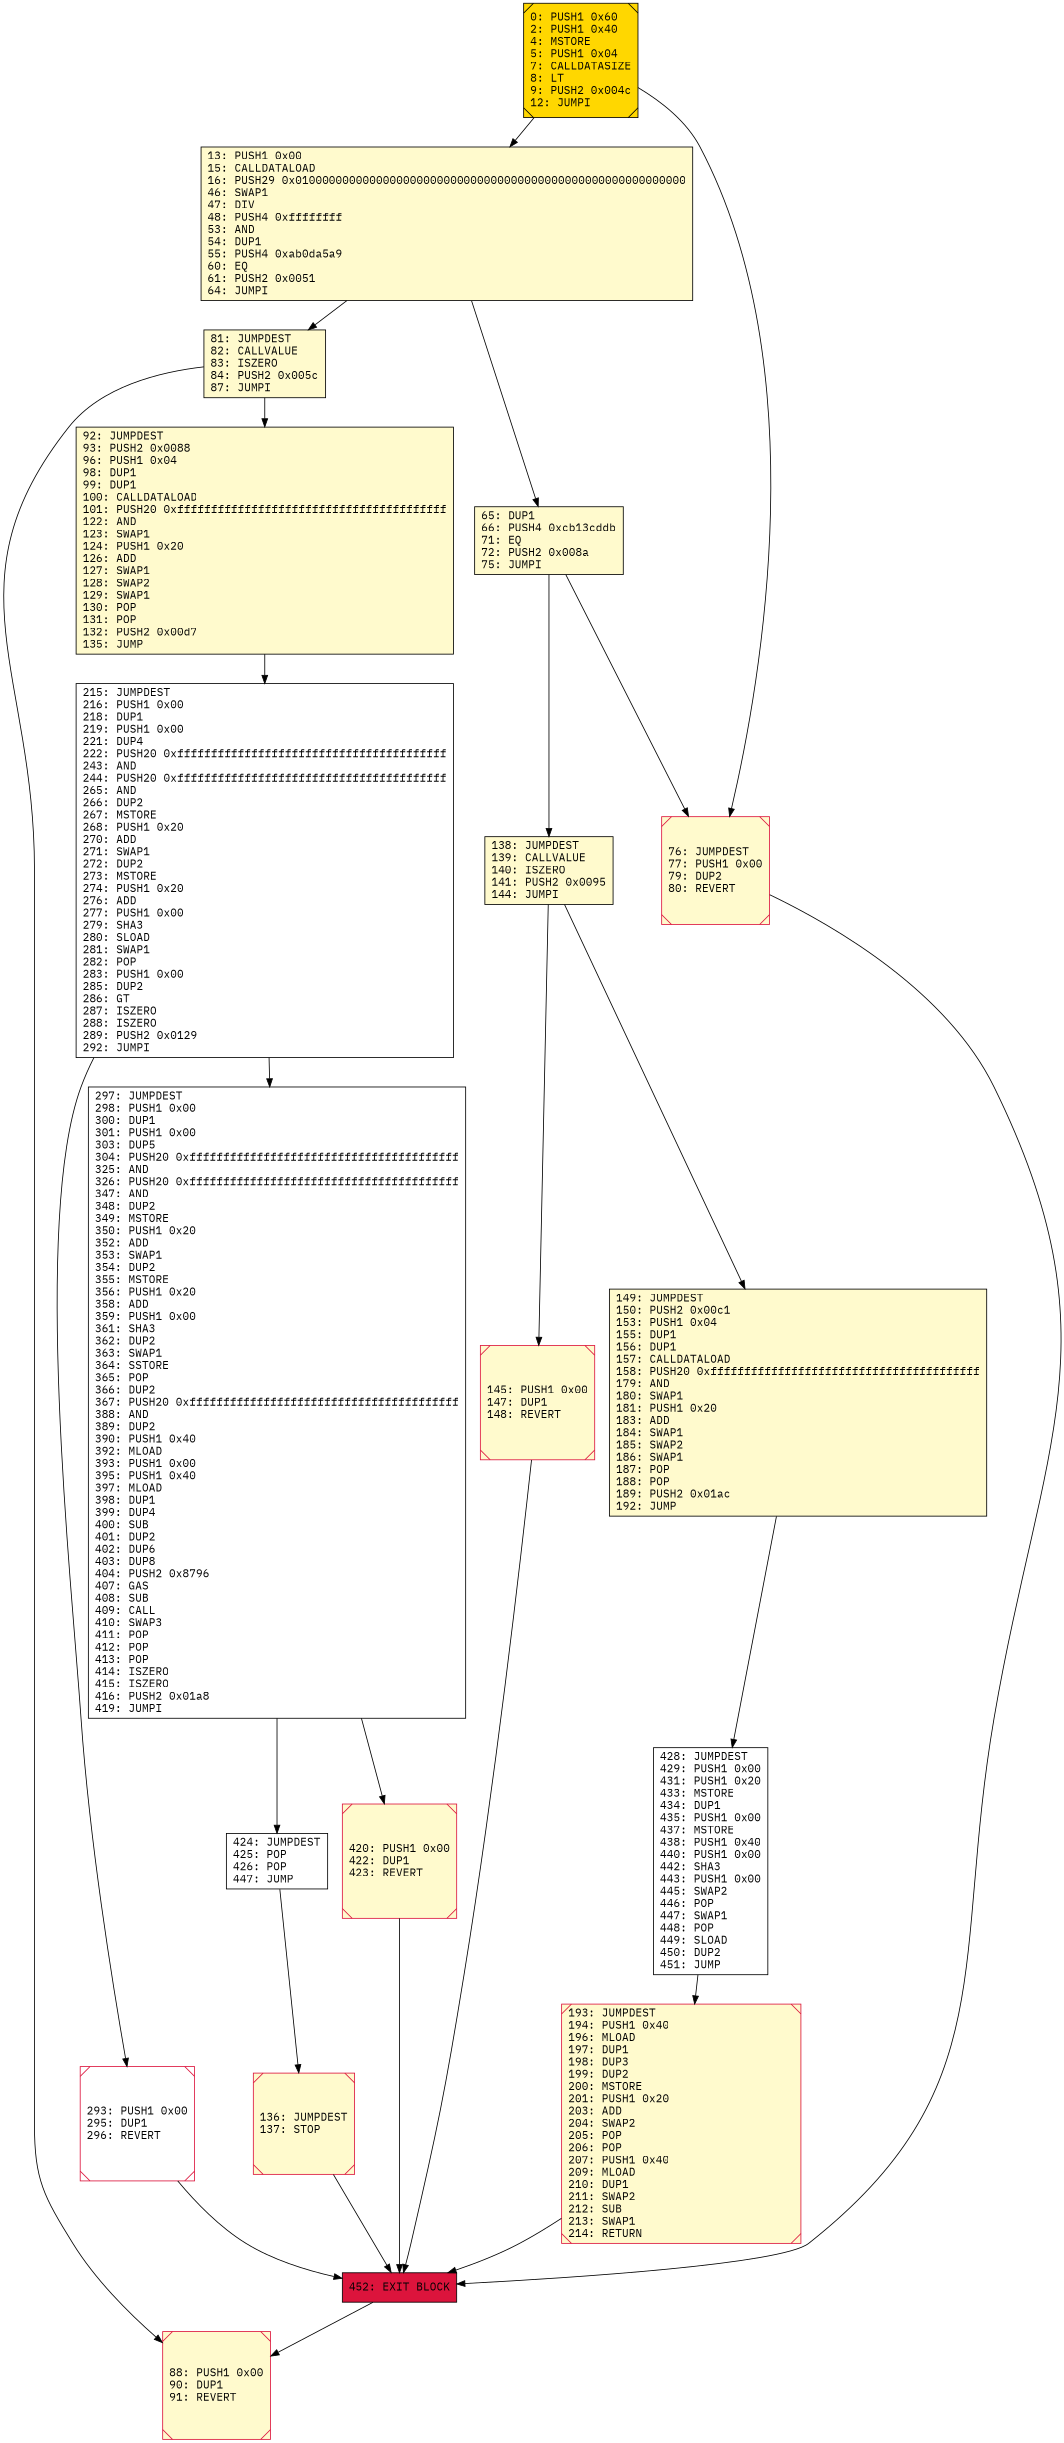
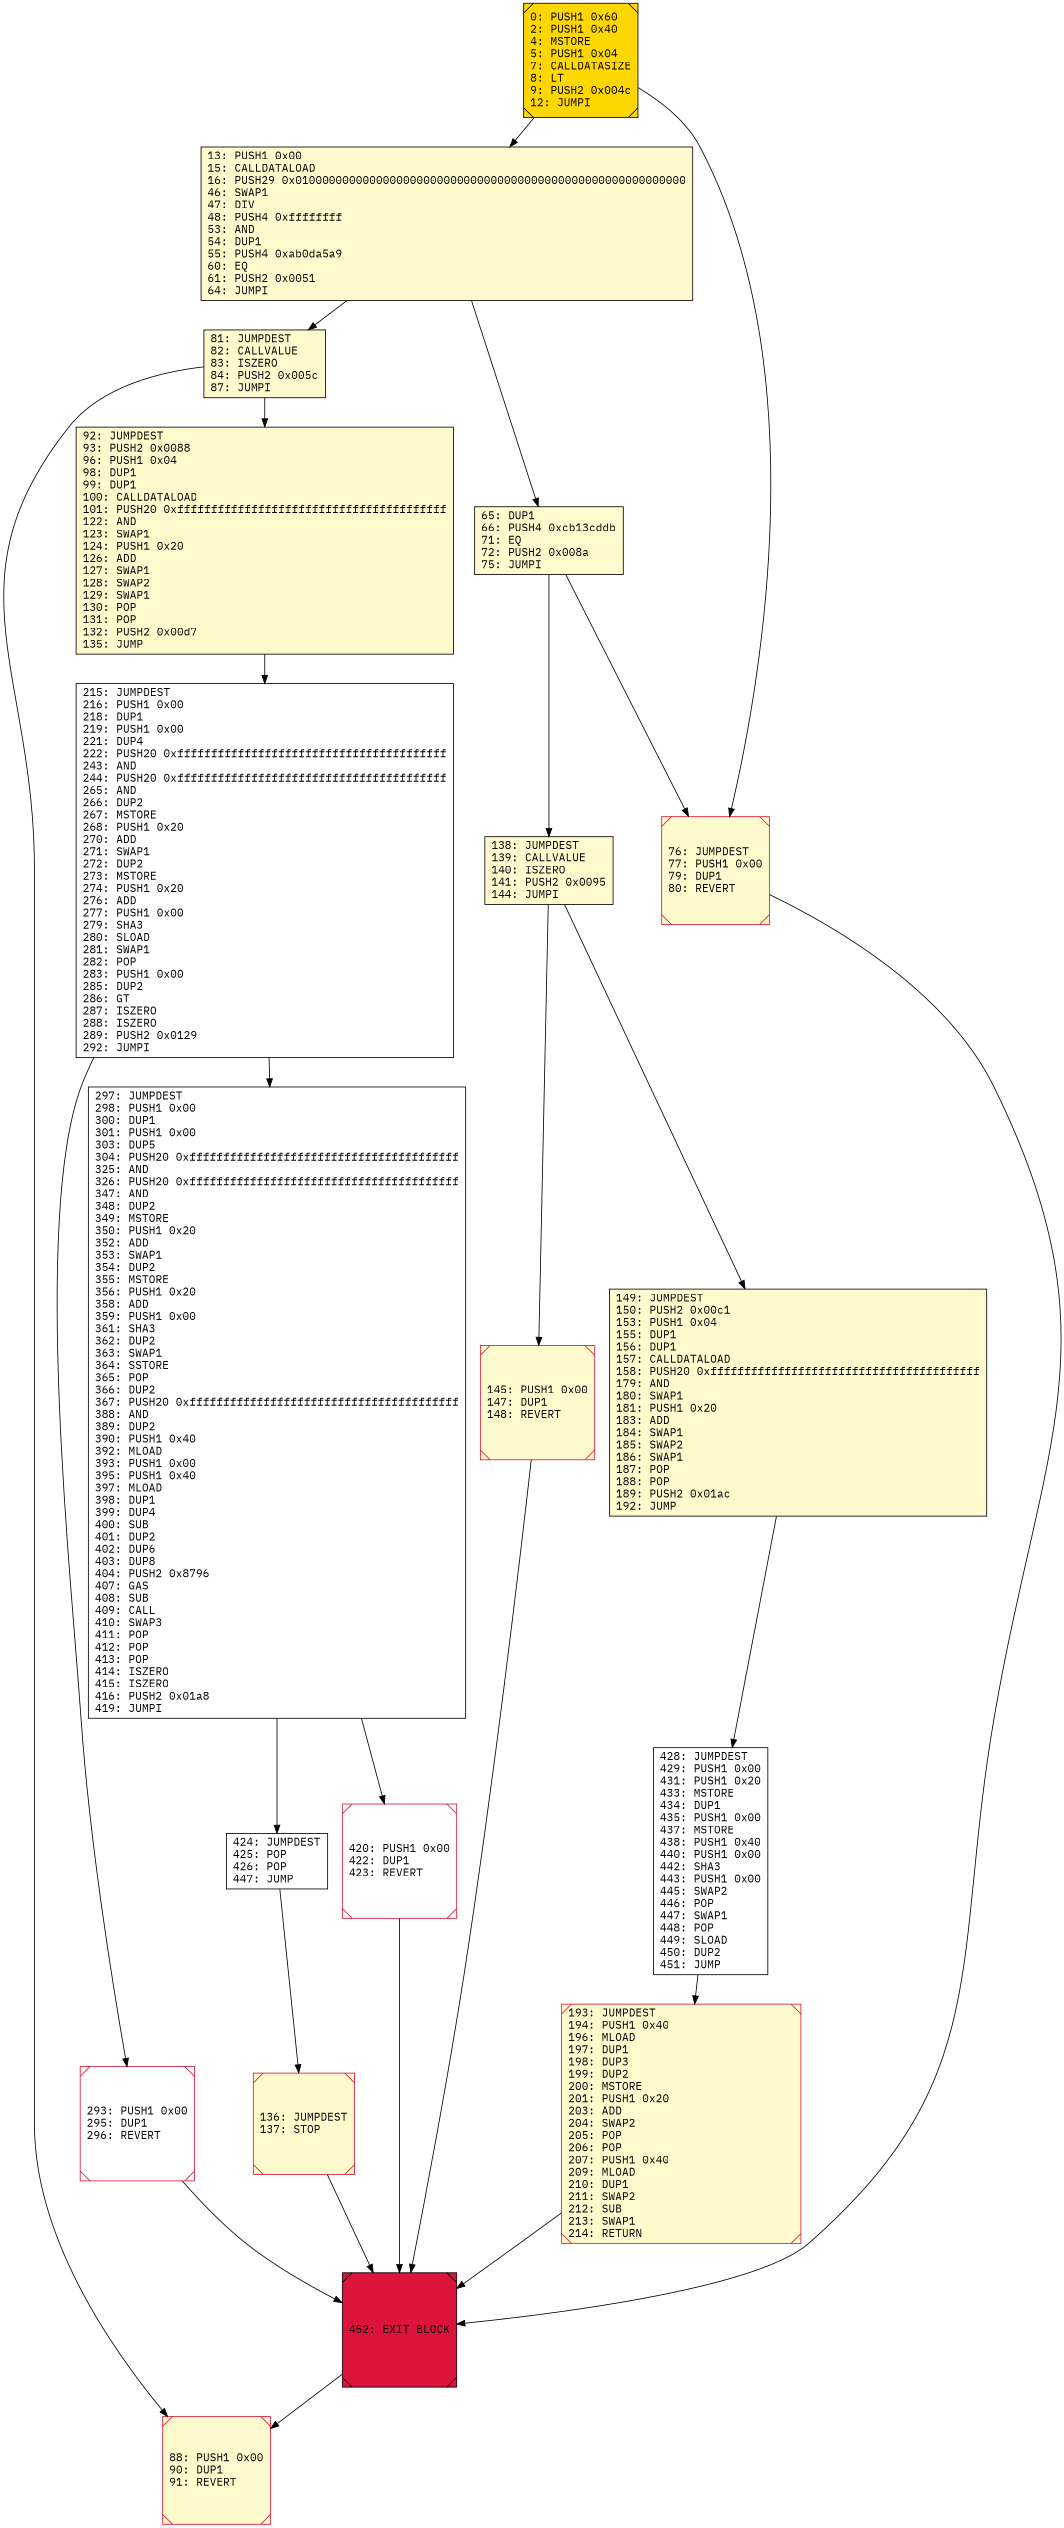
node "76: JUMPDEST 77: PUSH1 0x00 79: DUP2 80: REVERT": label "76: JUMPDEST 77: PUSH1 0x00 79: DUP2 80: REVERT" -> "76: JUMPDEST 77: PUSH1 0x00 79: DUP1 80: REVERT"
node "420: PUSH1 0x00 422: DUP1 423: REVERT": fillcolor lemonchiffon -> white
node "452: EXIT BLOCK": shape box -> Msquare
